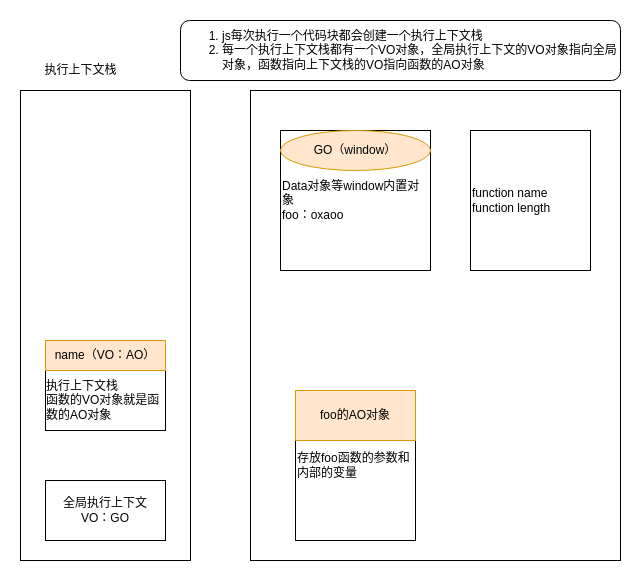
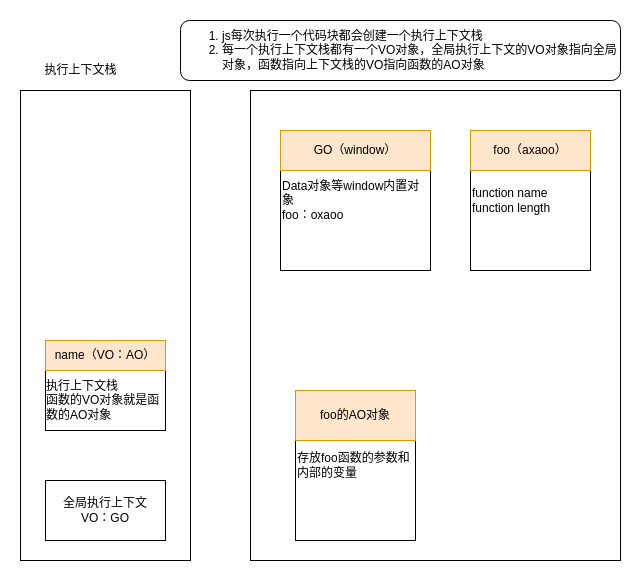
node "GO（window）": shape ellipse -> rectangle
node "foo（axaoo）": added
